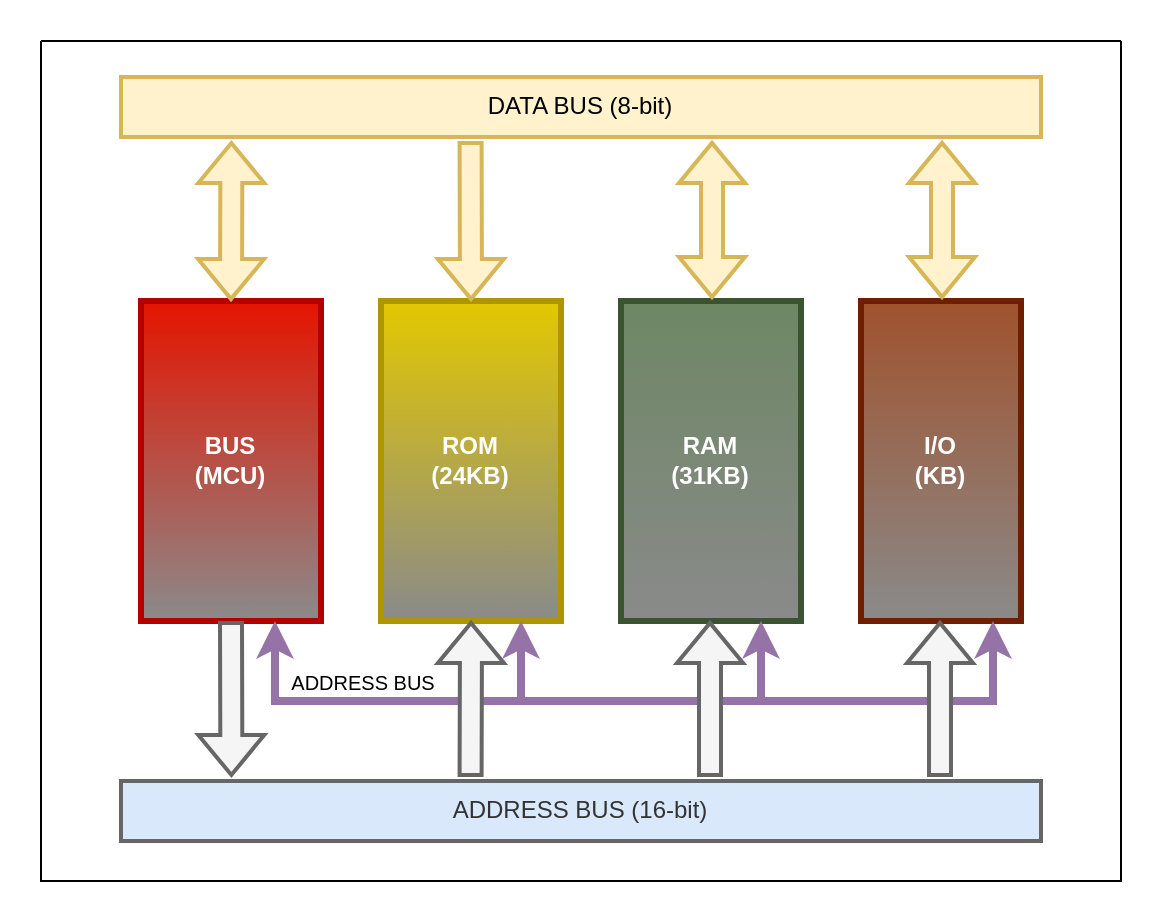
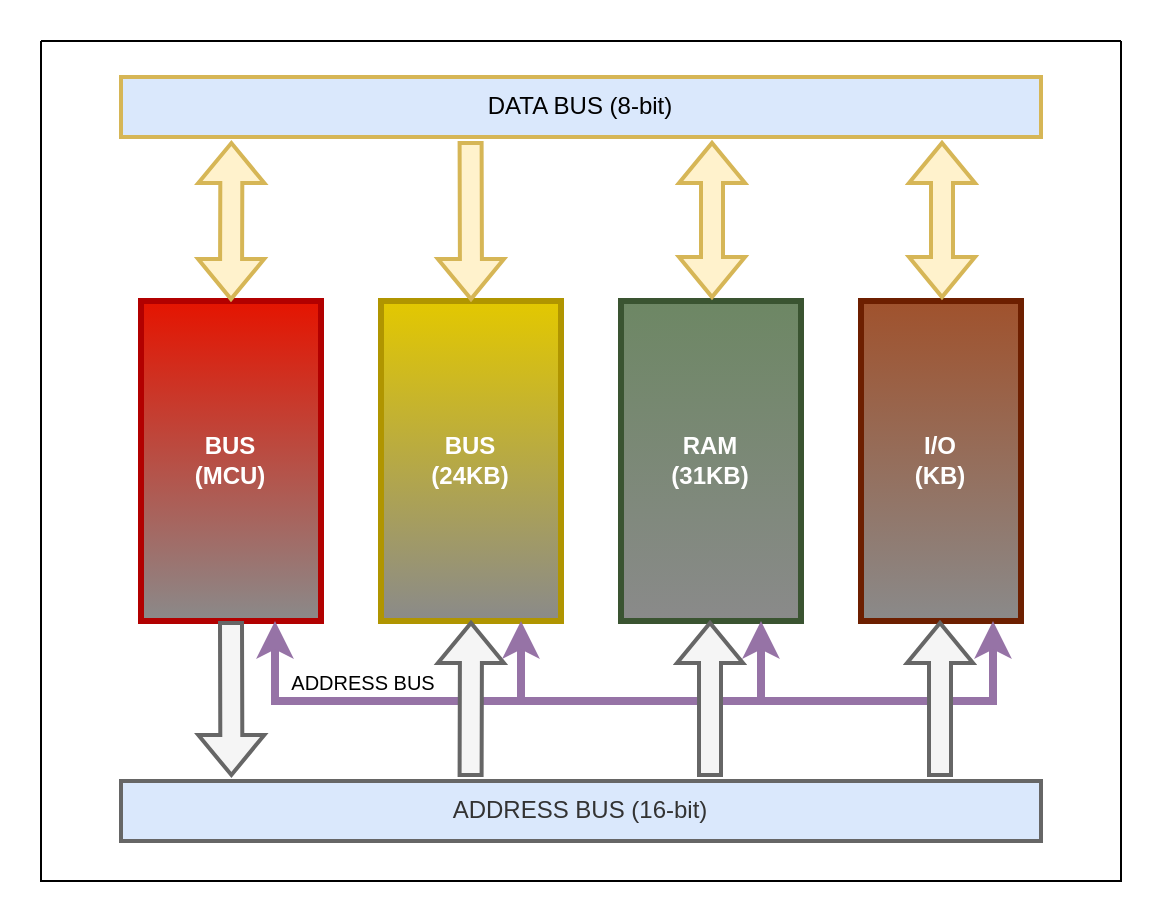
node "DATA BUS (8-bit)": fillcolor #fff2cc -> #dae8fc
node "ROM (24KB)": label "ROM (24KB)" -> "BUS (24KB)"
